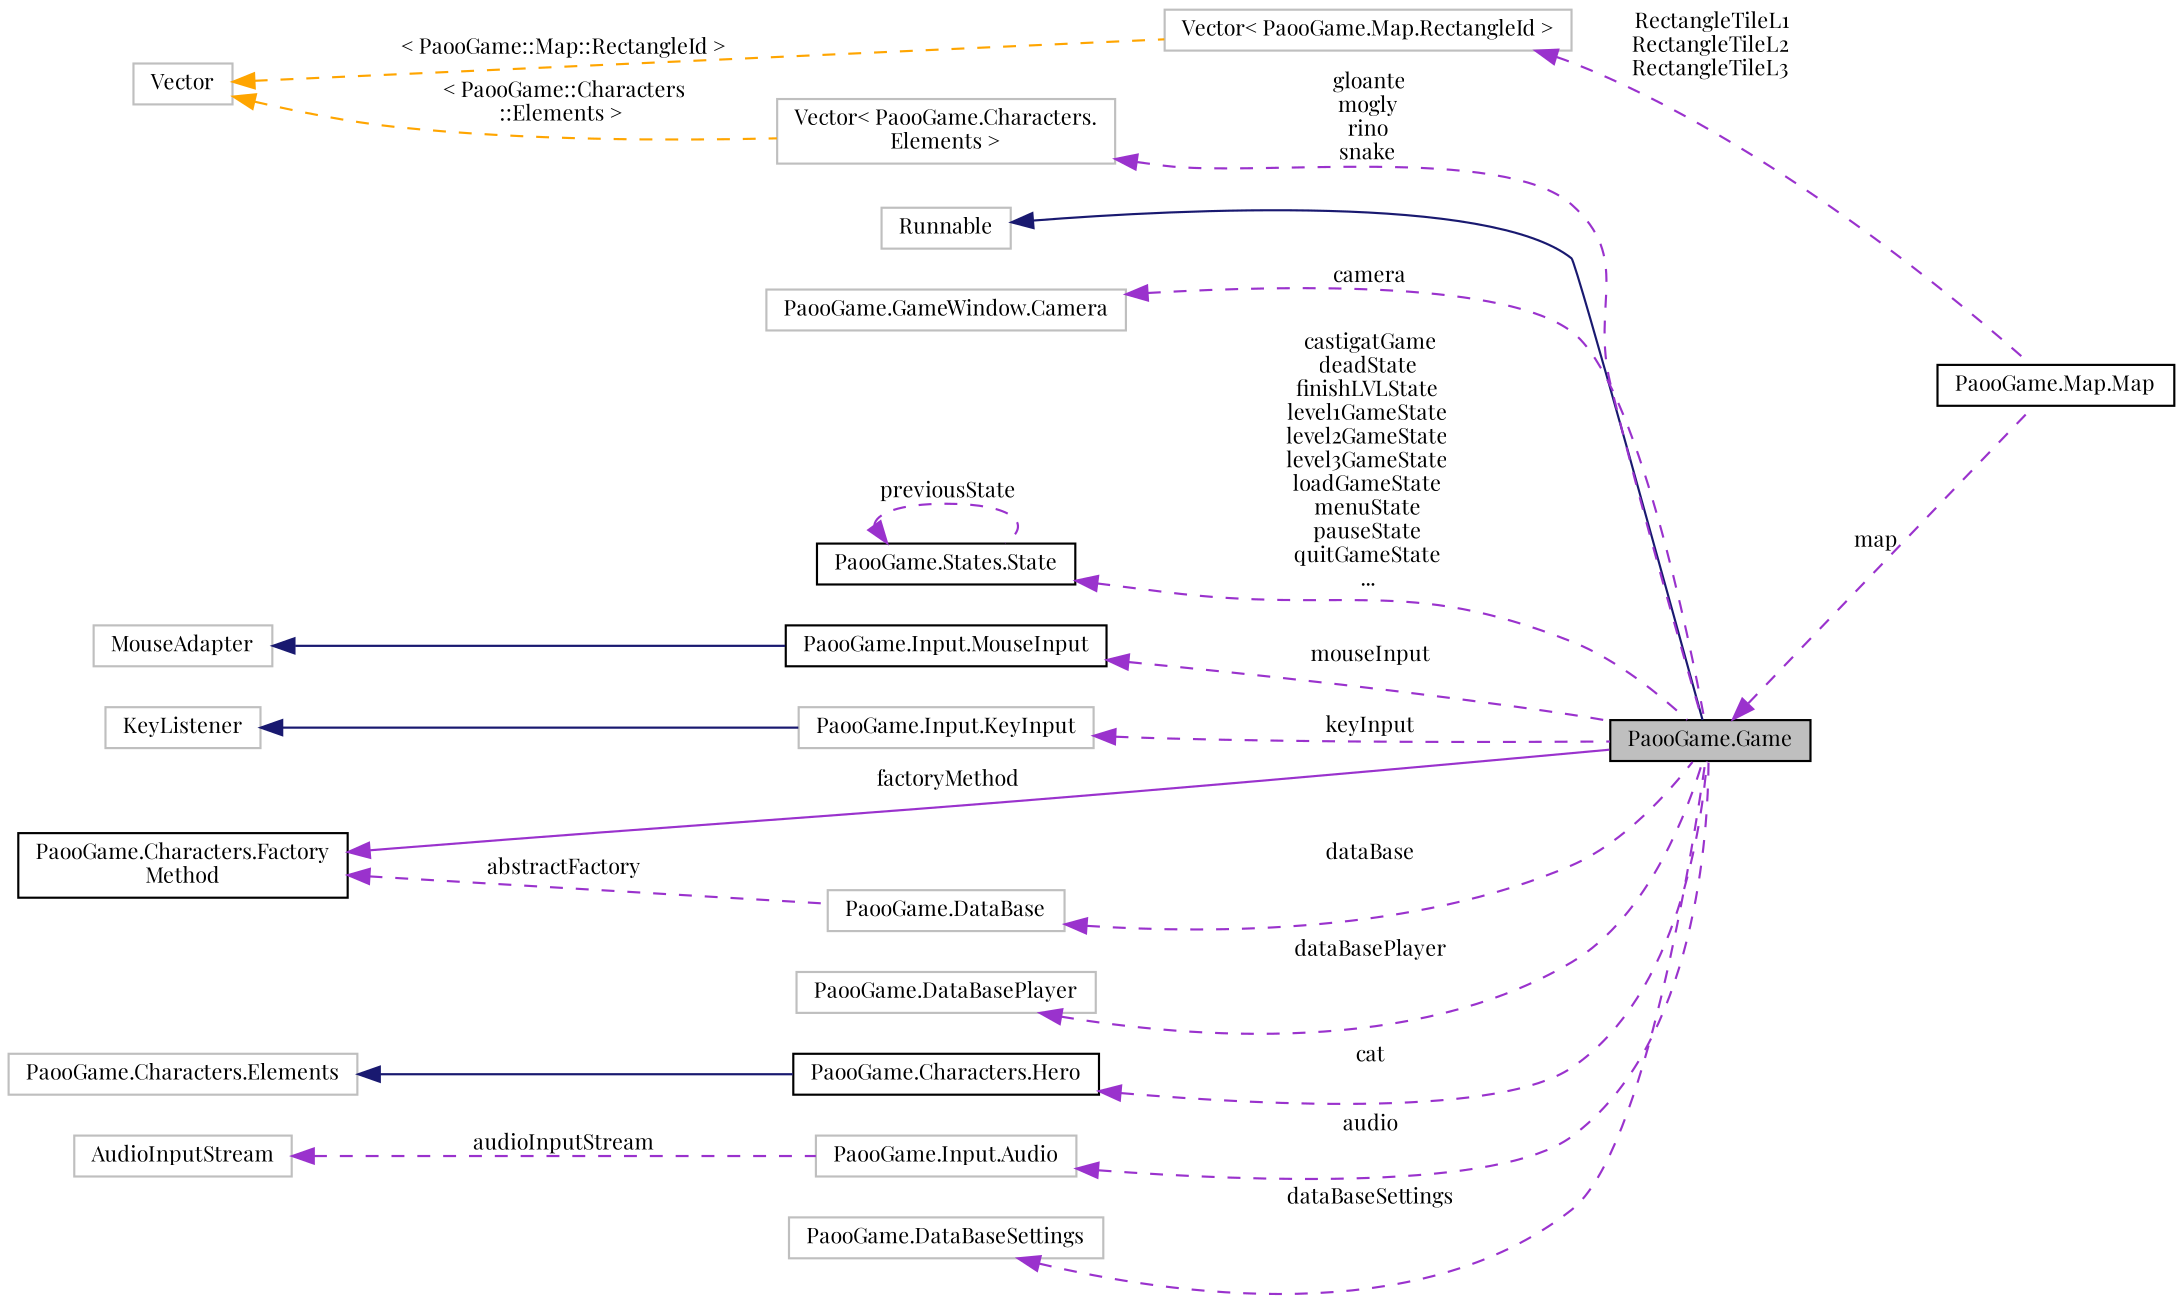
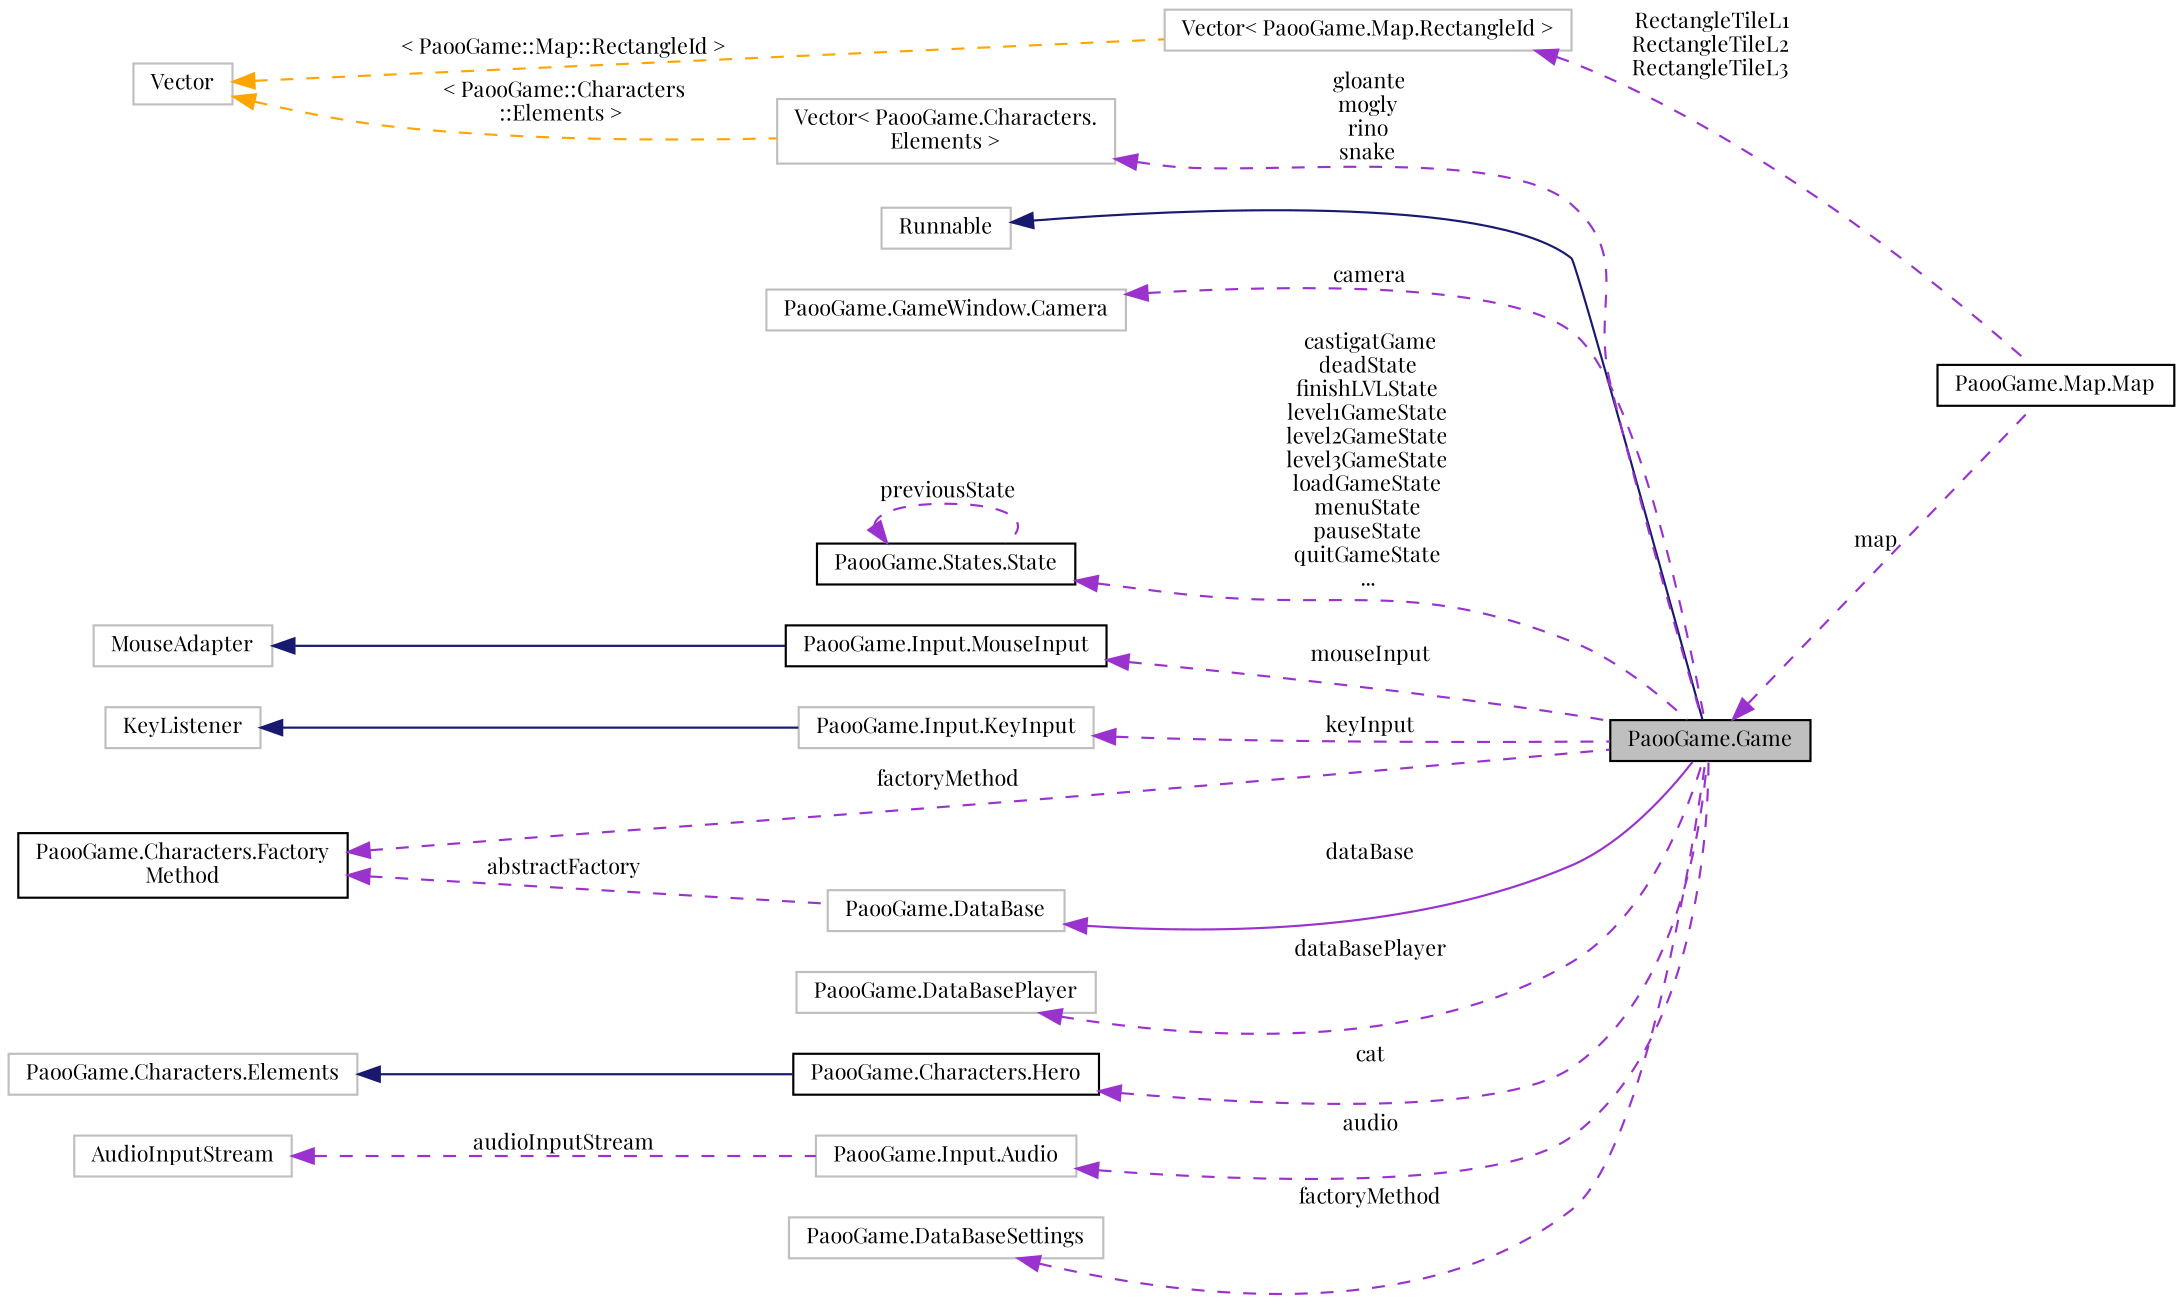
edge "PaooGame.Game" -> "PaooGame.Characters.Factory Method": style solid -> dashed
edge "PaooGame.Game" -> "PaooGame.DataBase": style dashed -> solid
edge "PaooGame.Game" -> "PaooGame.DataBaseSettings": label " dataBaseSettings" -> " factoryMethod"
